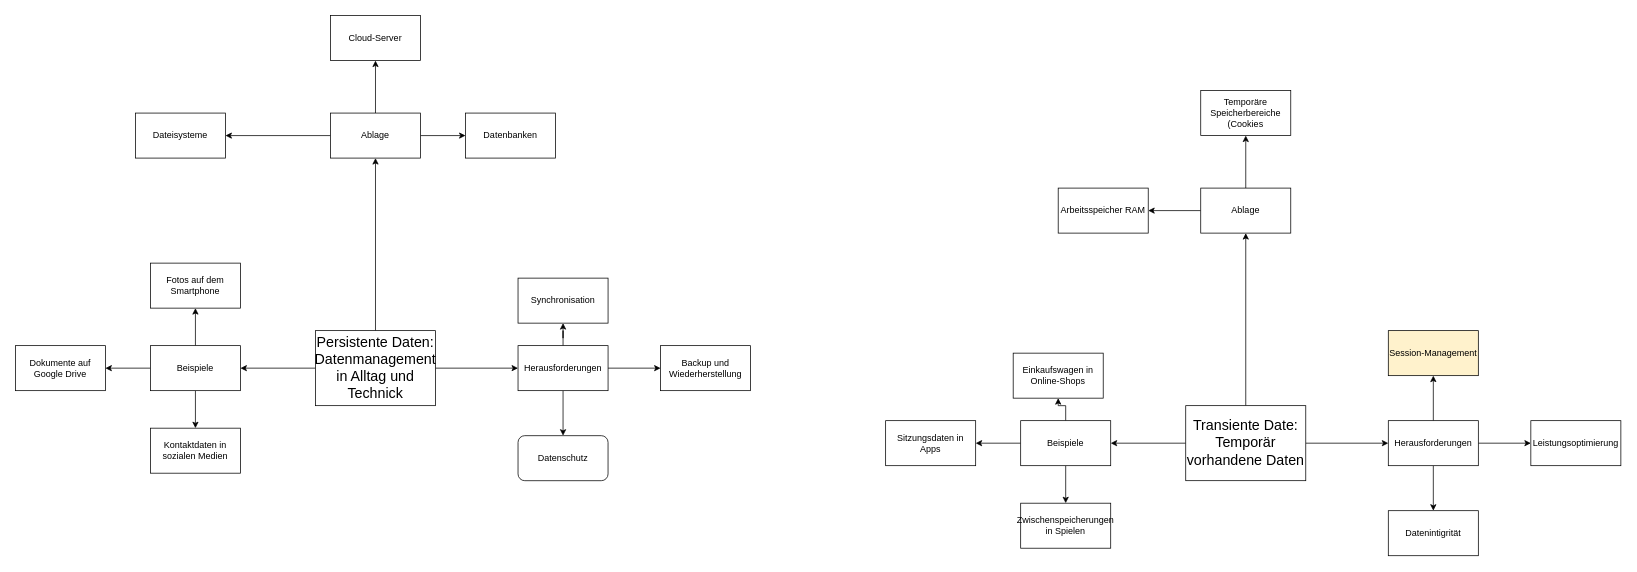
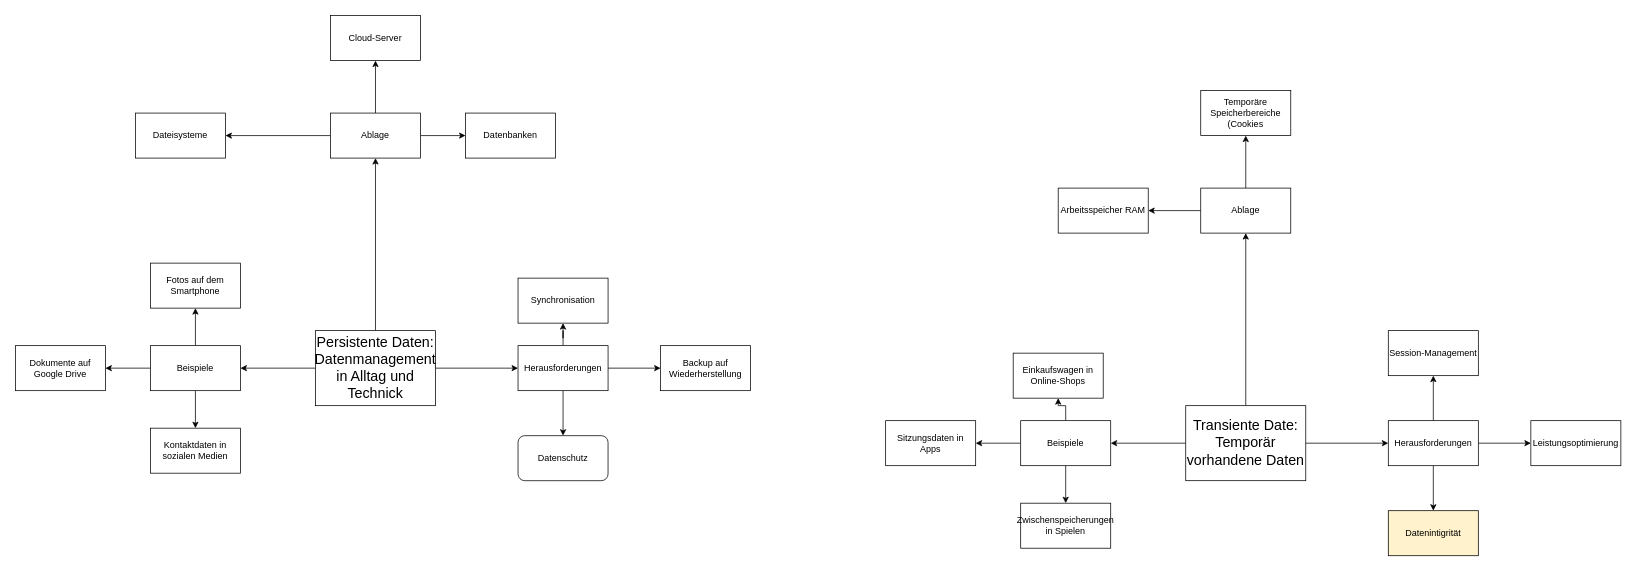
node "Session-Management": fillcolor #fff2cc -> #ffffff
node "Backup und Wiederherstellung": label "Backup und Wiederherstellung" -> "Backup auf Wiederherstellung"
node "Datenintigrität": fillcolor #ffffff -> #fff2cc
